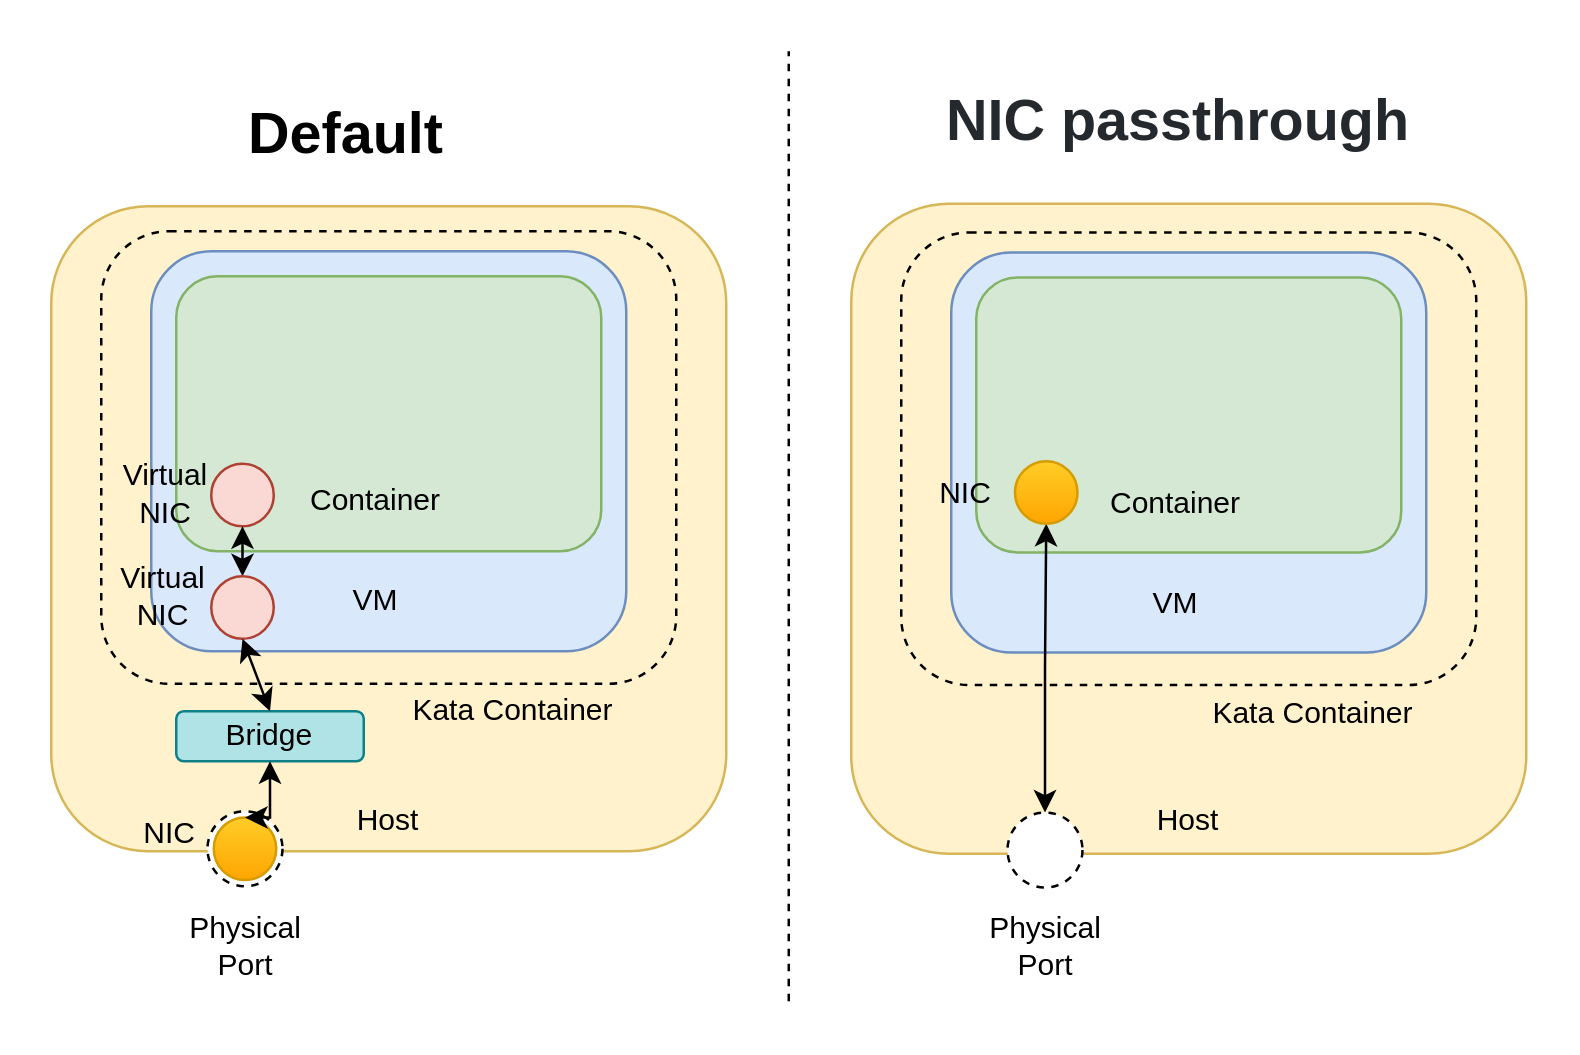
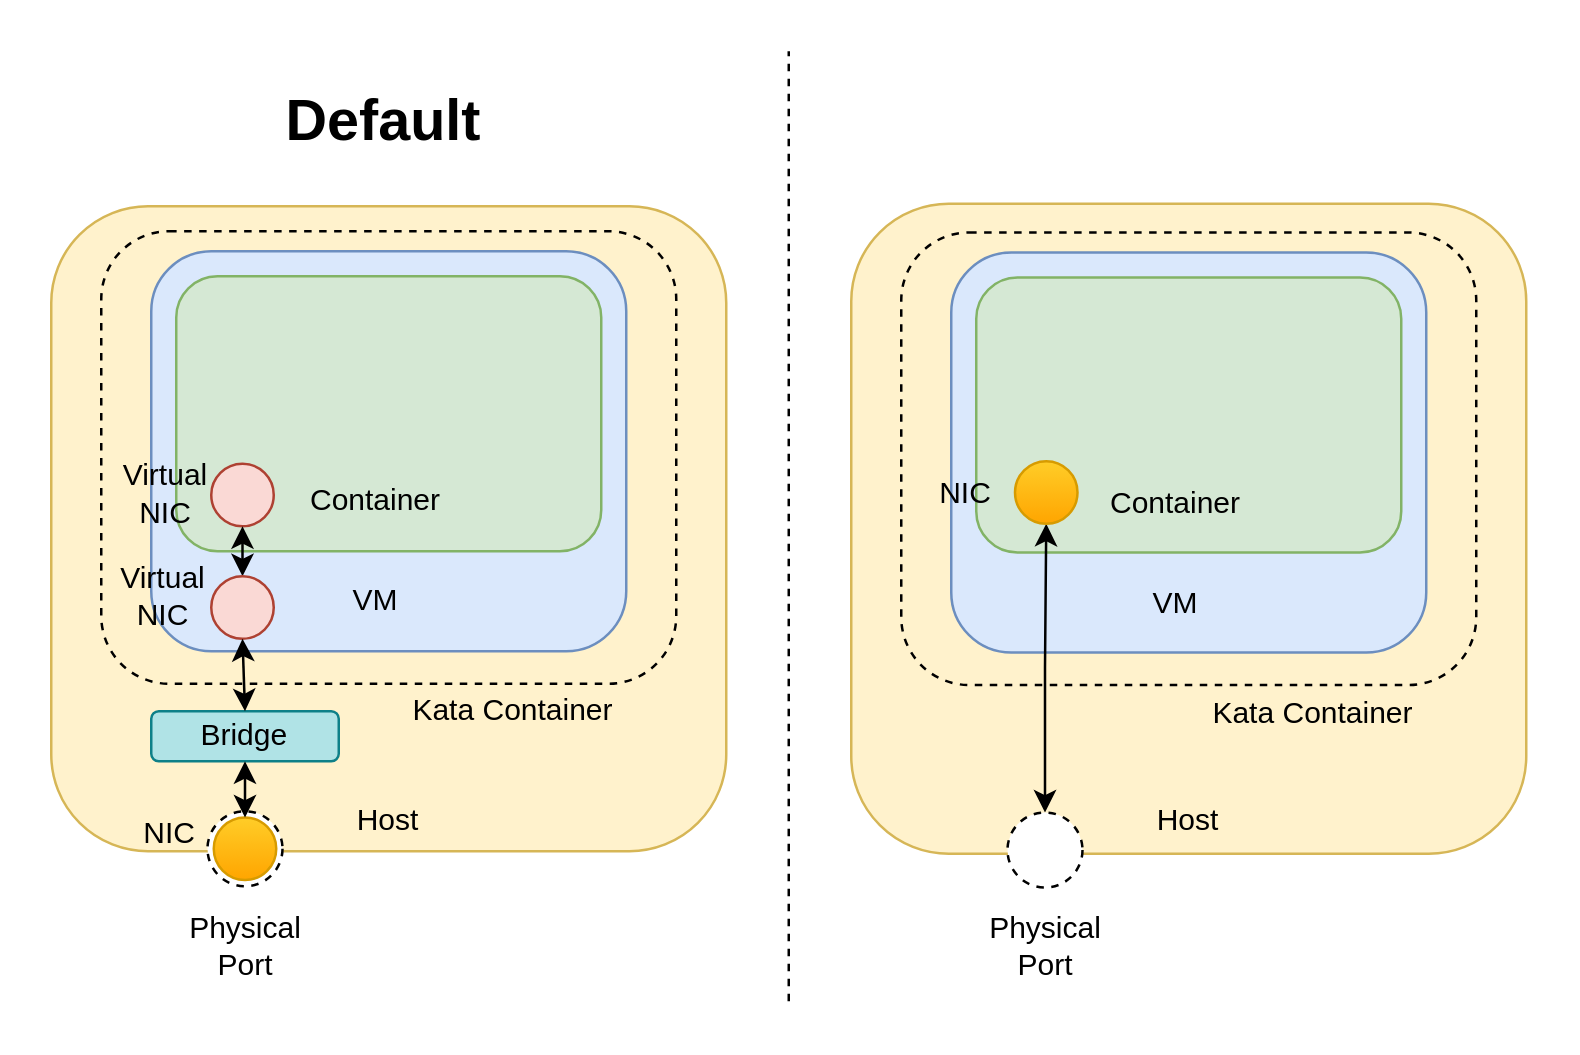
node "NIC passthrough": removed
node "Default": moved (339, 134) -> (376, 121)
node "Bridge": moved (270, 736) -> (245, 736)
